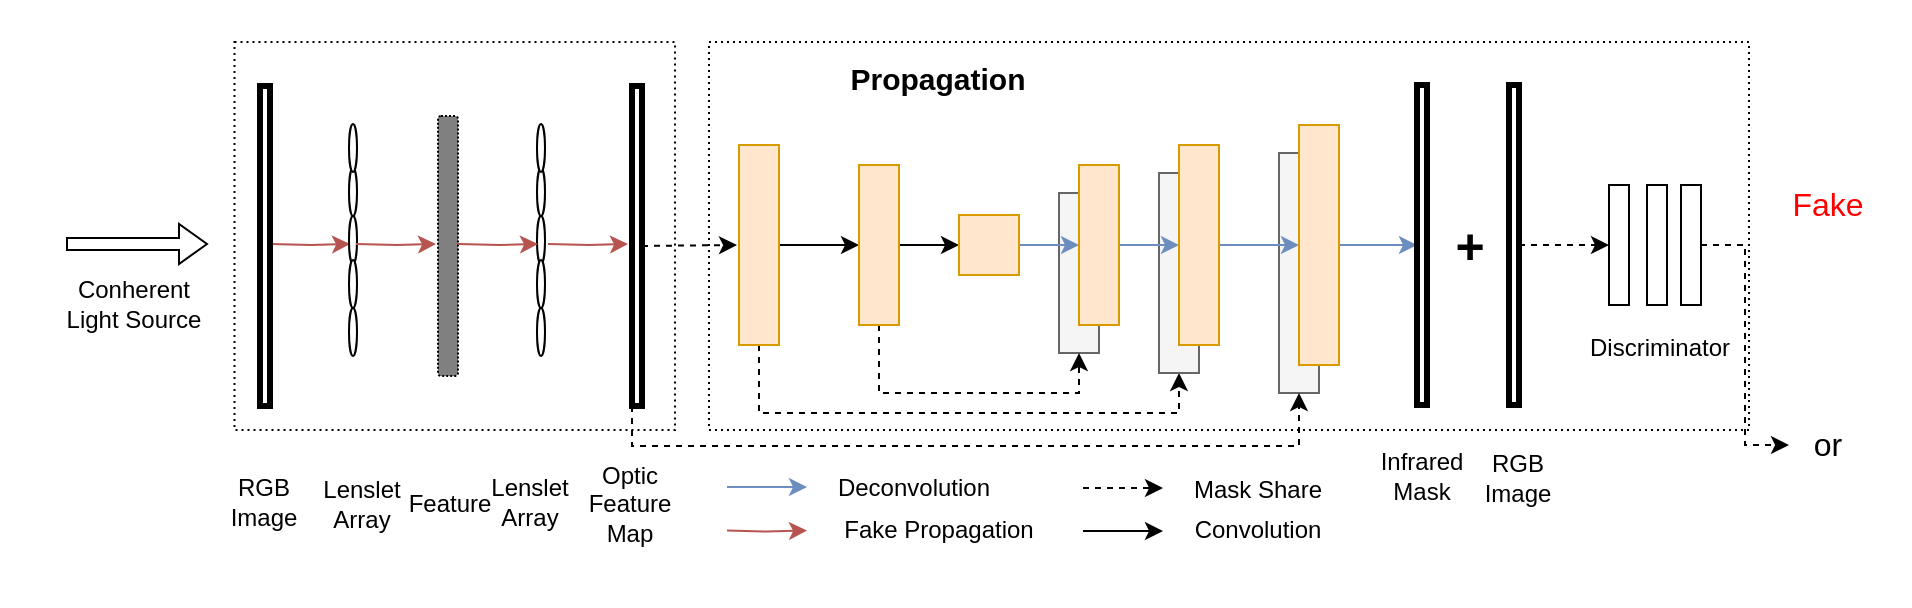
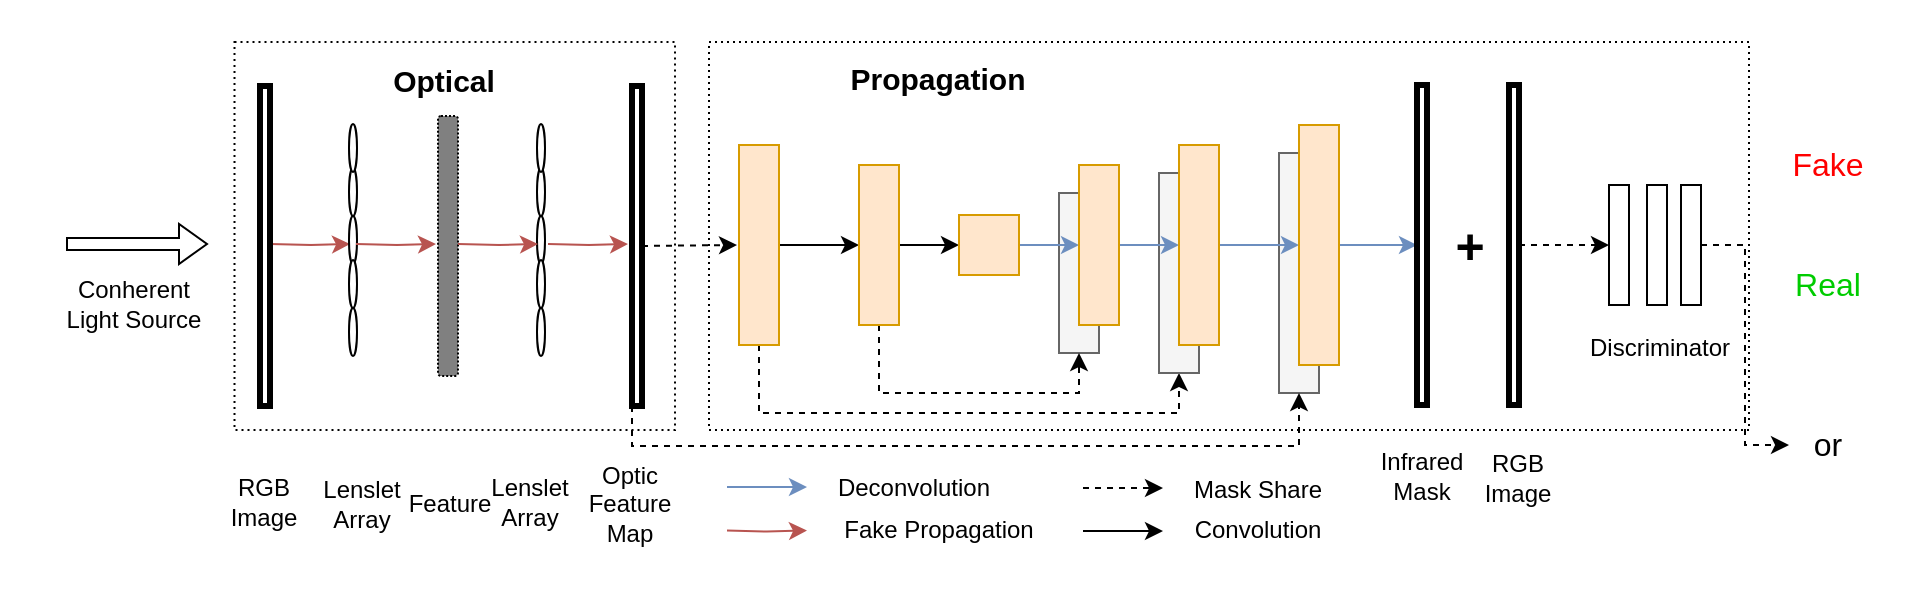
node "Optical": added
node "Fake": moved (1829, 205) -> (1829, 165)
node "Real": added
